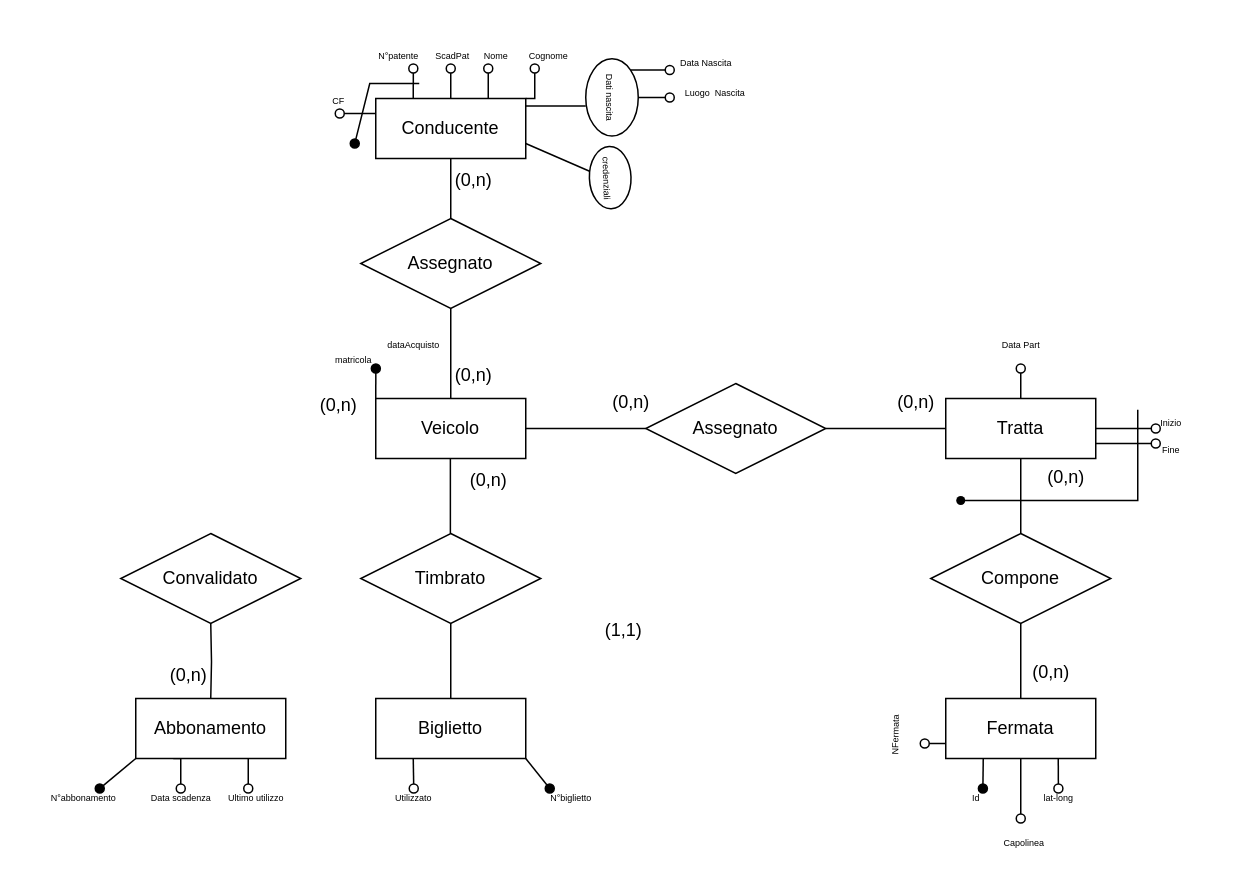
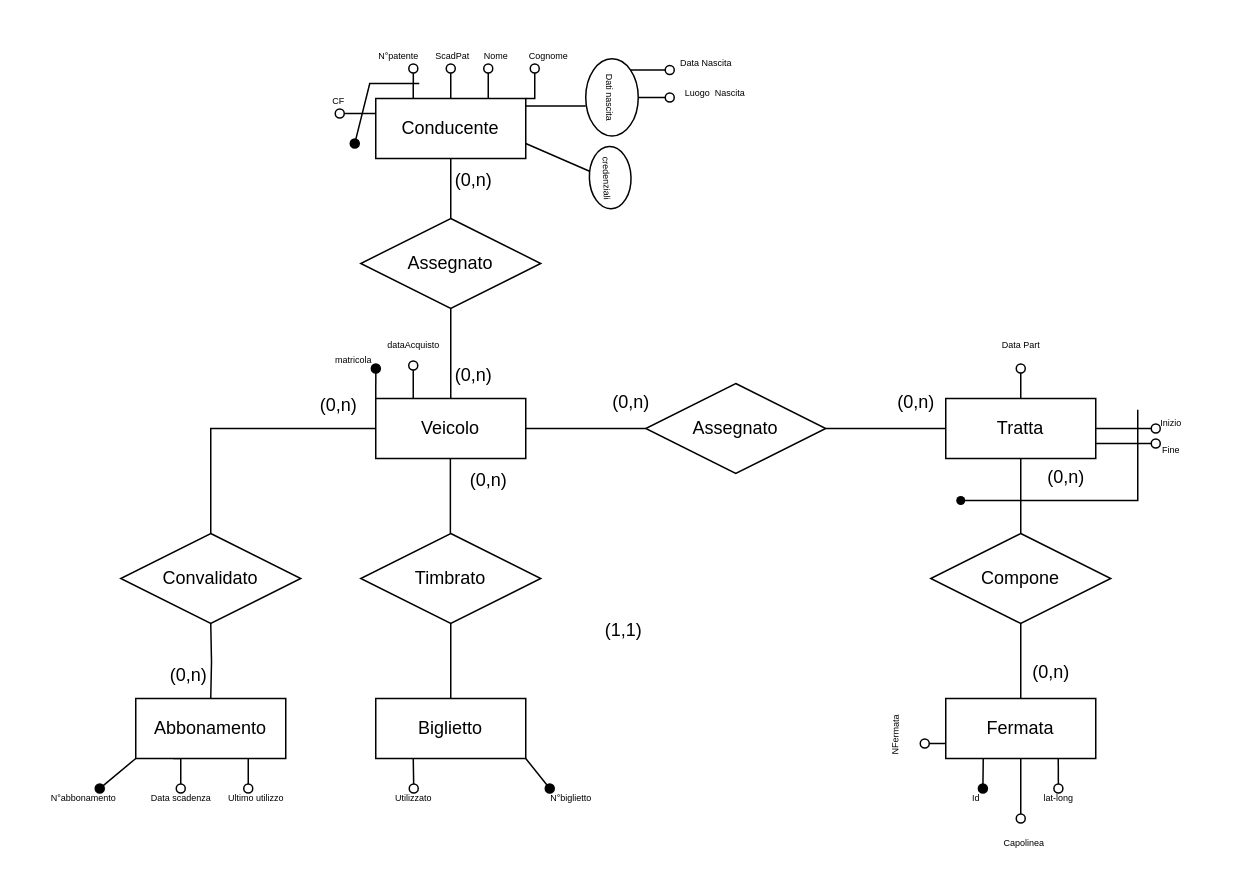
edge "Veicolo" -> "dataAcquisto": added
edge "Veicolo" -- "Convalidato": added
